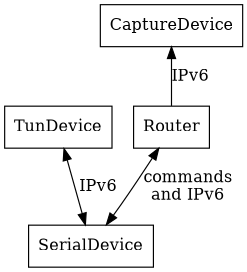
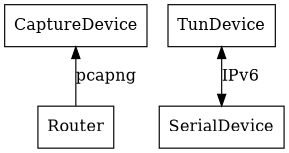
edge "CaptureDevice" -- "Router": label "IPv6" -> "pcapng"
edge "Router" -- "SerialDevice": removed, label "commands and IPv6"
